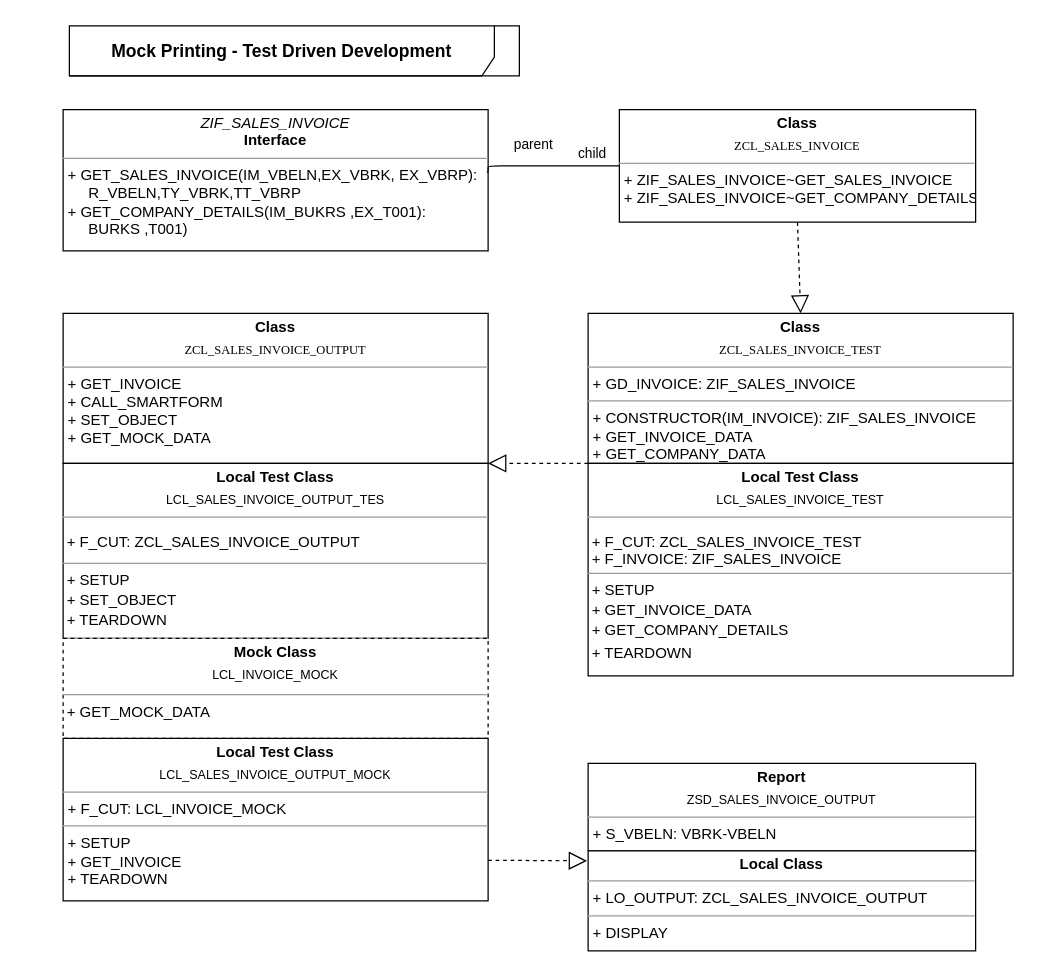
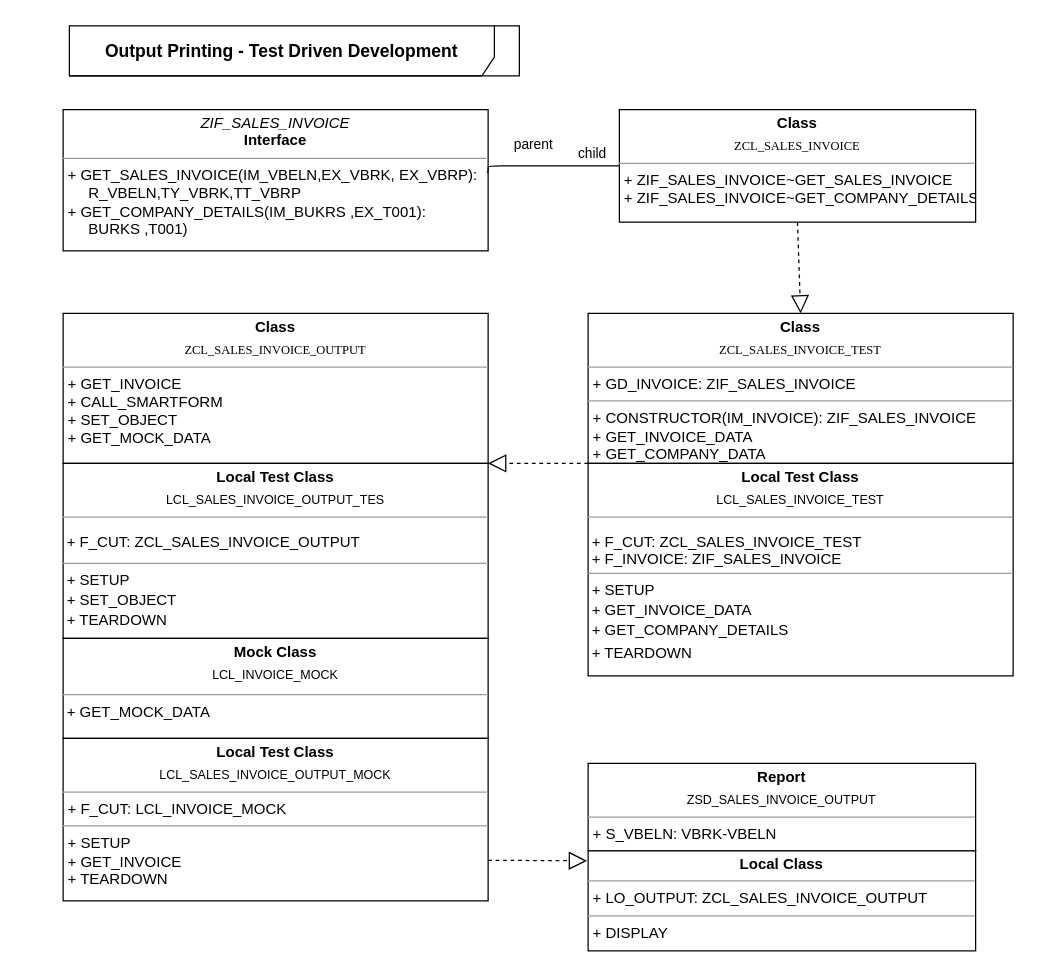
node "Mock Printing - Test Driven Development": label "Mock Printing - Test Driven Development" -> "Output Printing - Test Driven Development"
node "Mock Class LCL_INVOICE_MOCK + GET_MOCK_DATA": style dashed -> solid
